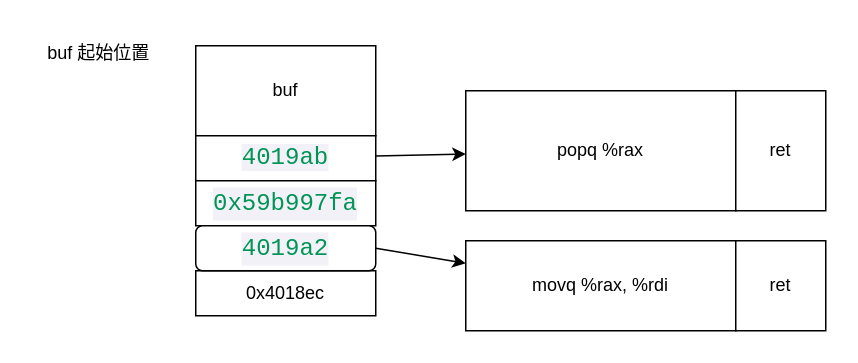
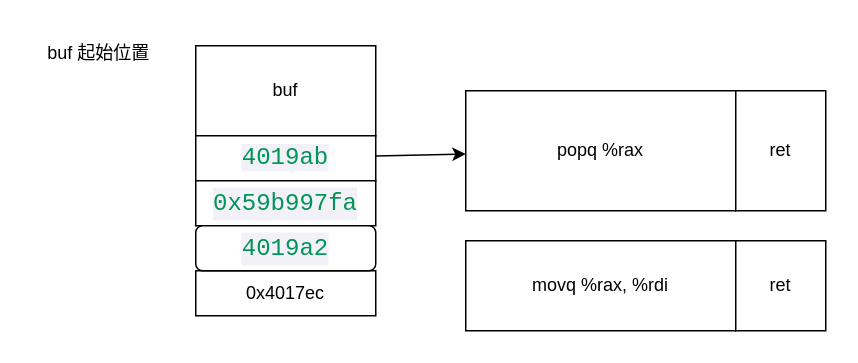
edge "4019a2" -> "movq %rax, %rdi": removed
node "0x4018ec": label "0x4018ec" -> "0x4017ec"
